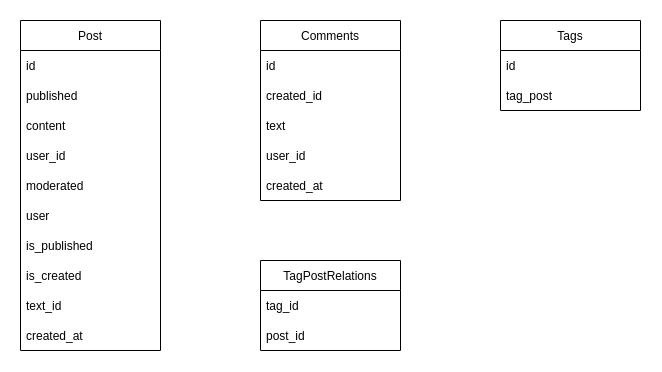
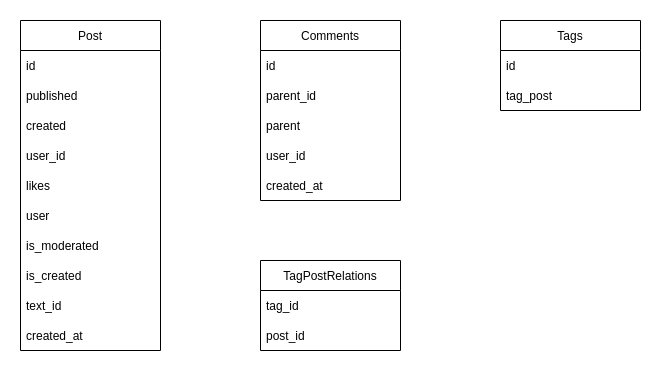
node "created_id": label "created_id" -> "parent_id"
node "content": label "content" -> "created"
node "text": label "text" -> "parent"
node "moderated": label "moderated" -> "likes"
node "is_published": label "is_published" -> "is_moderated"
